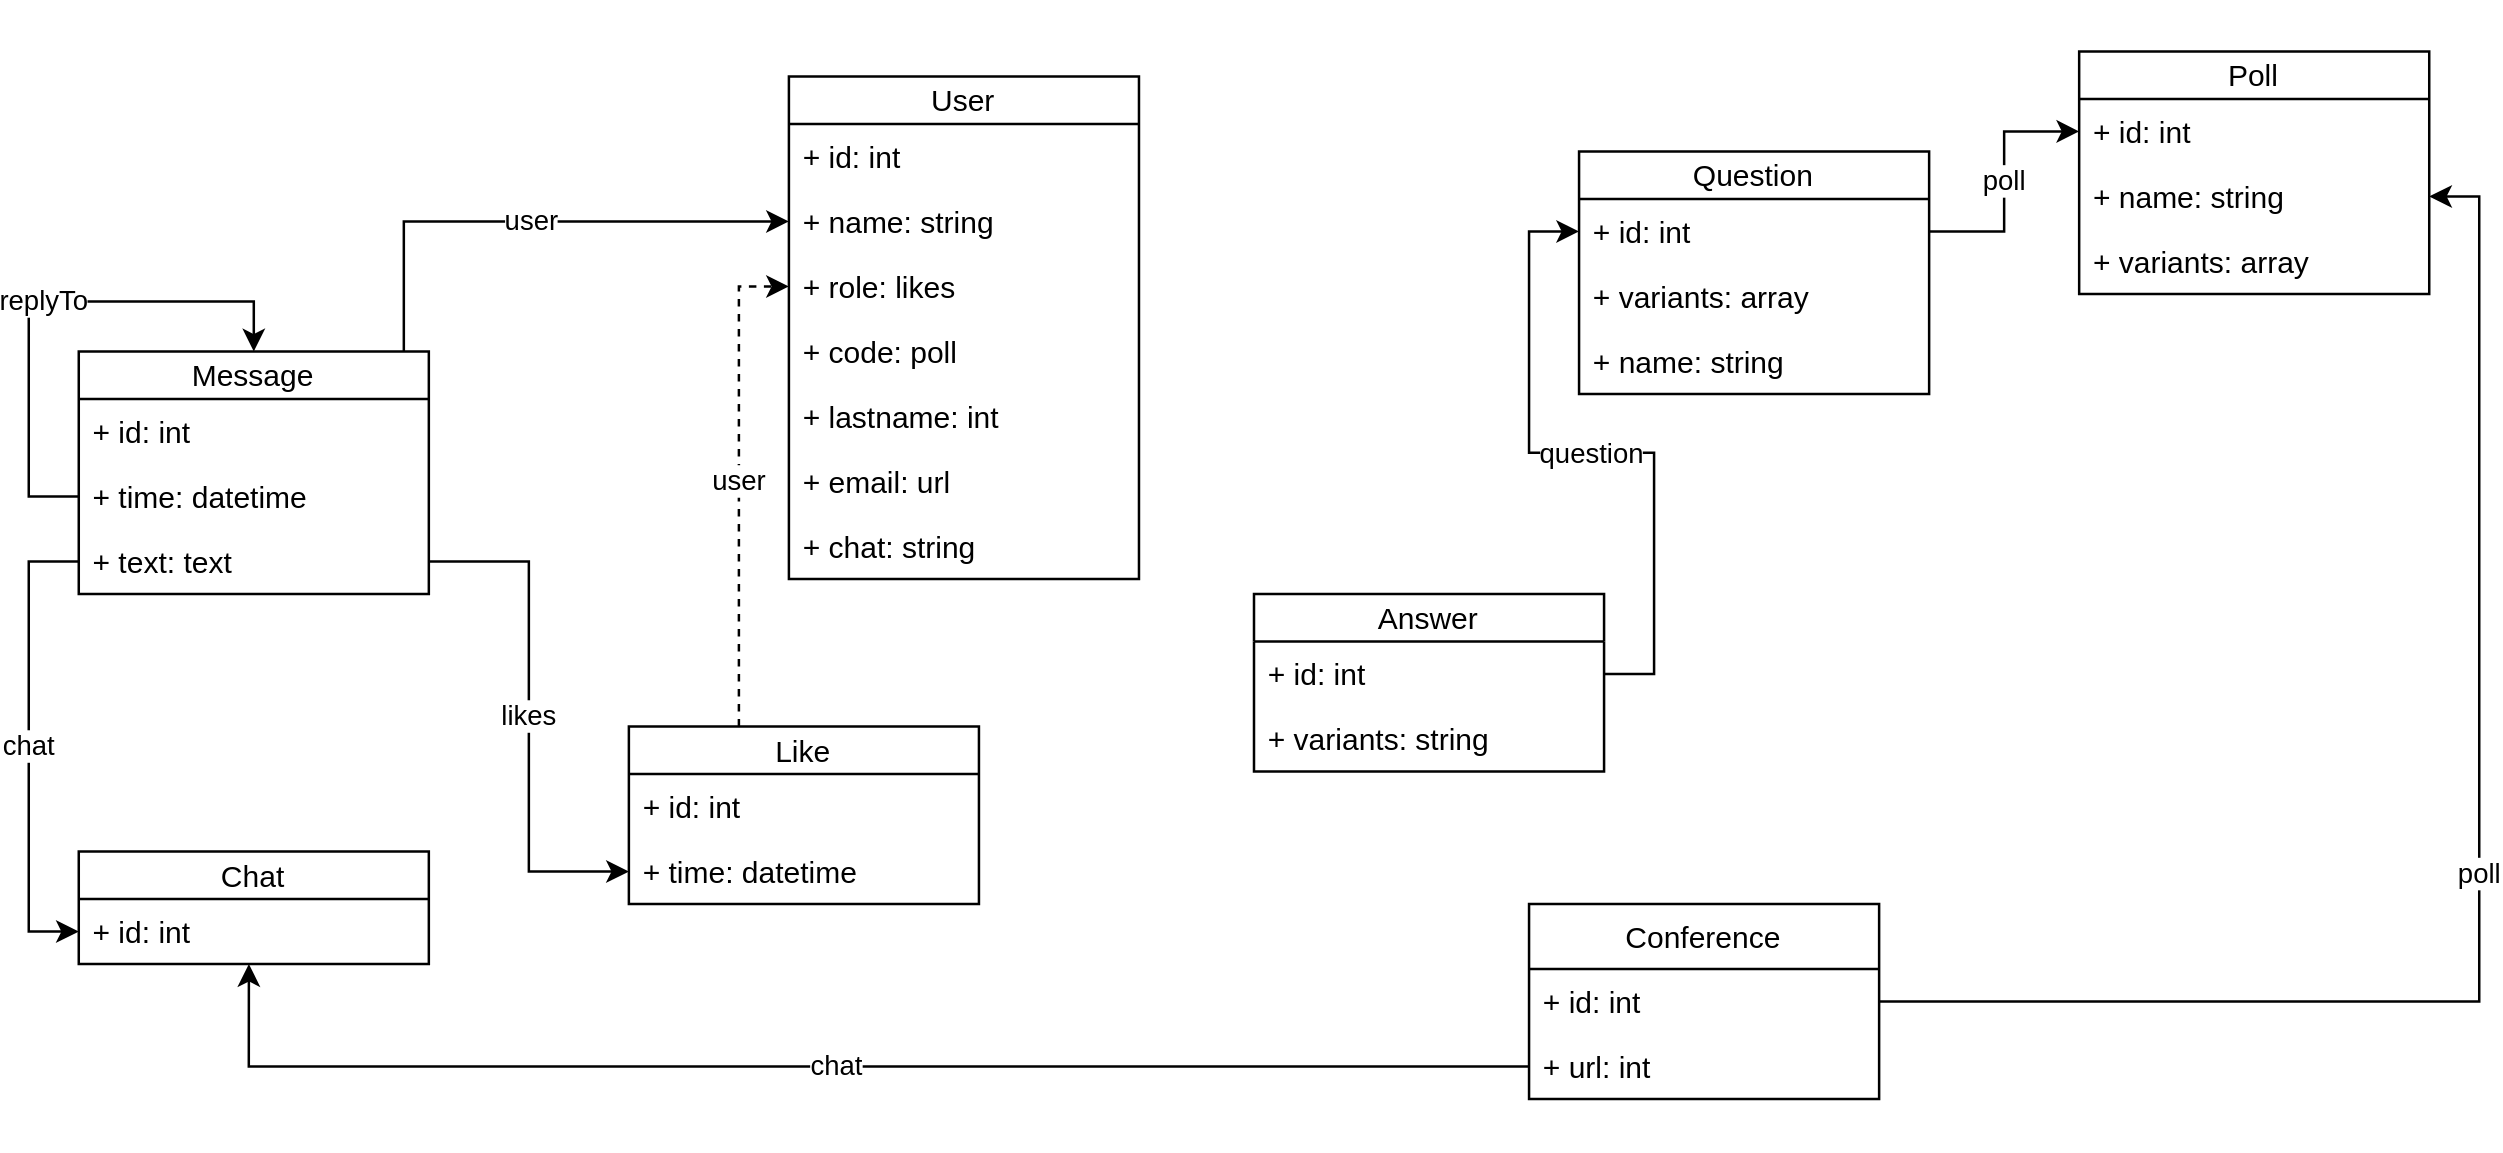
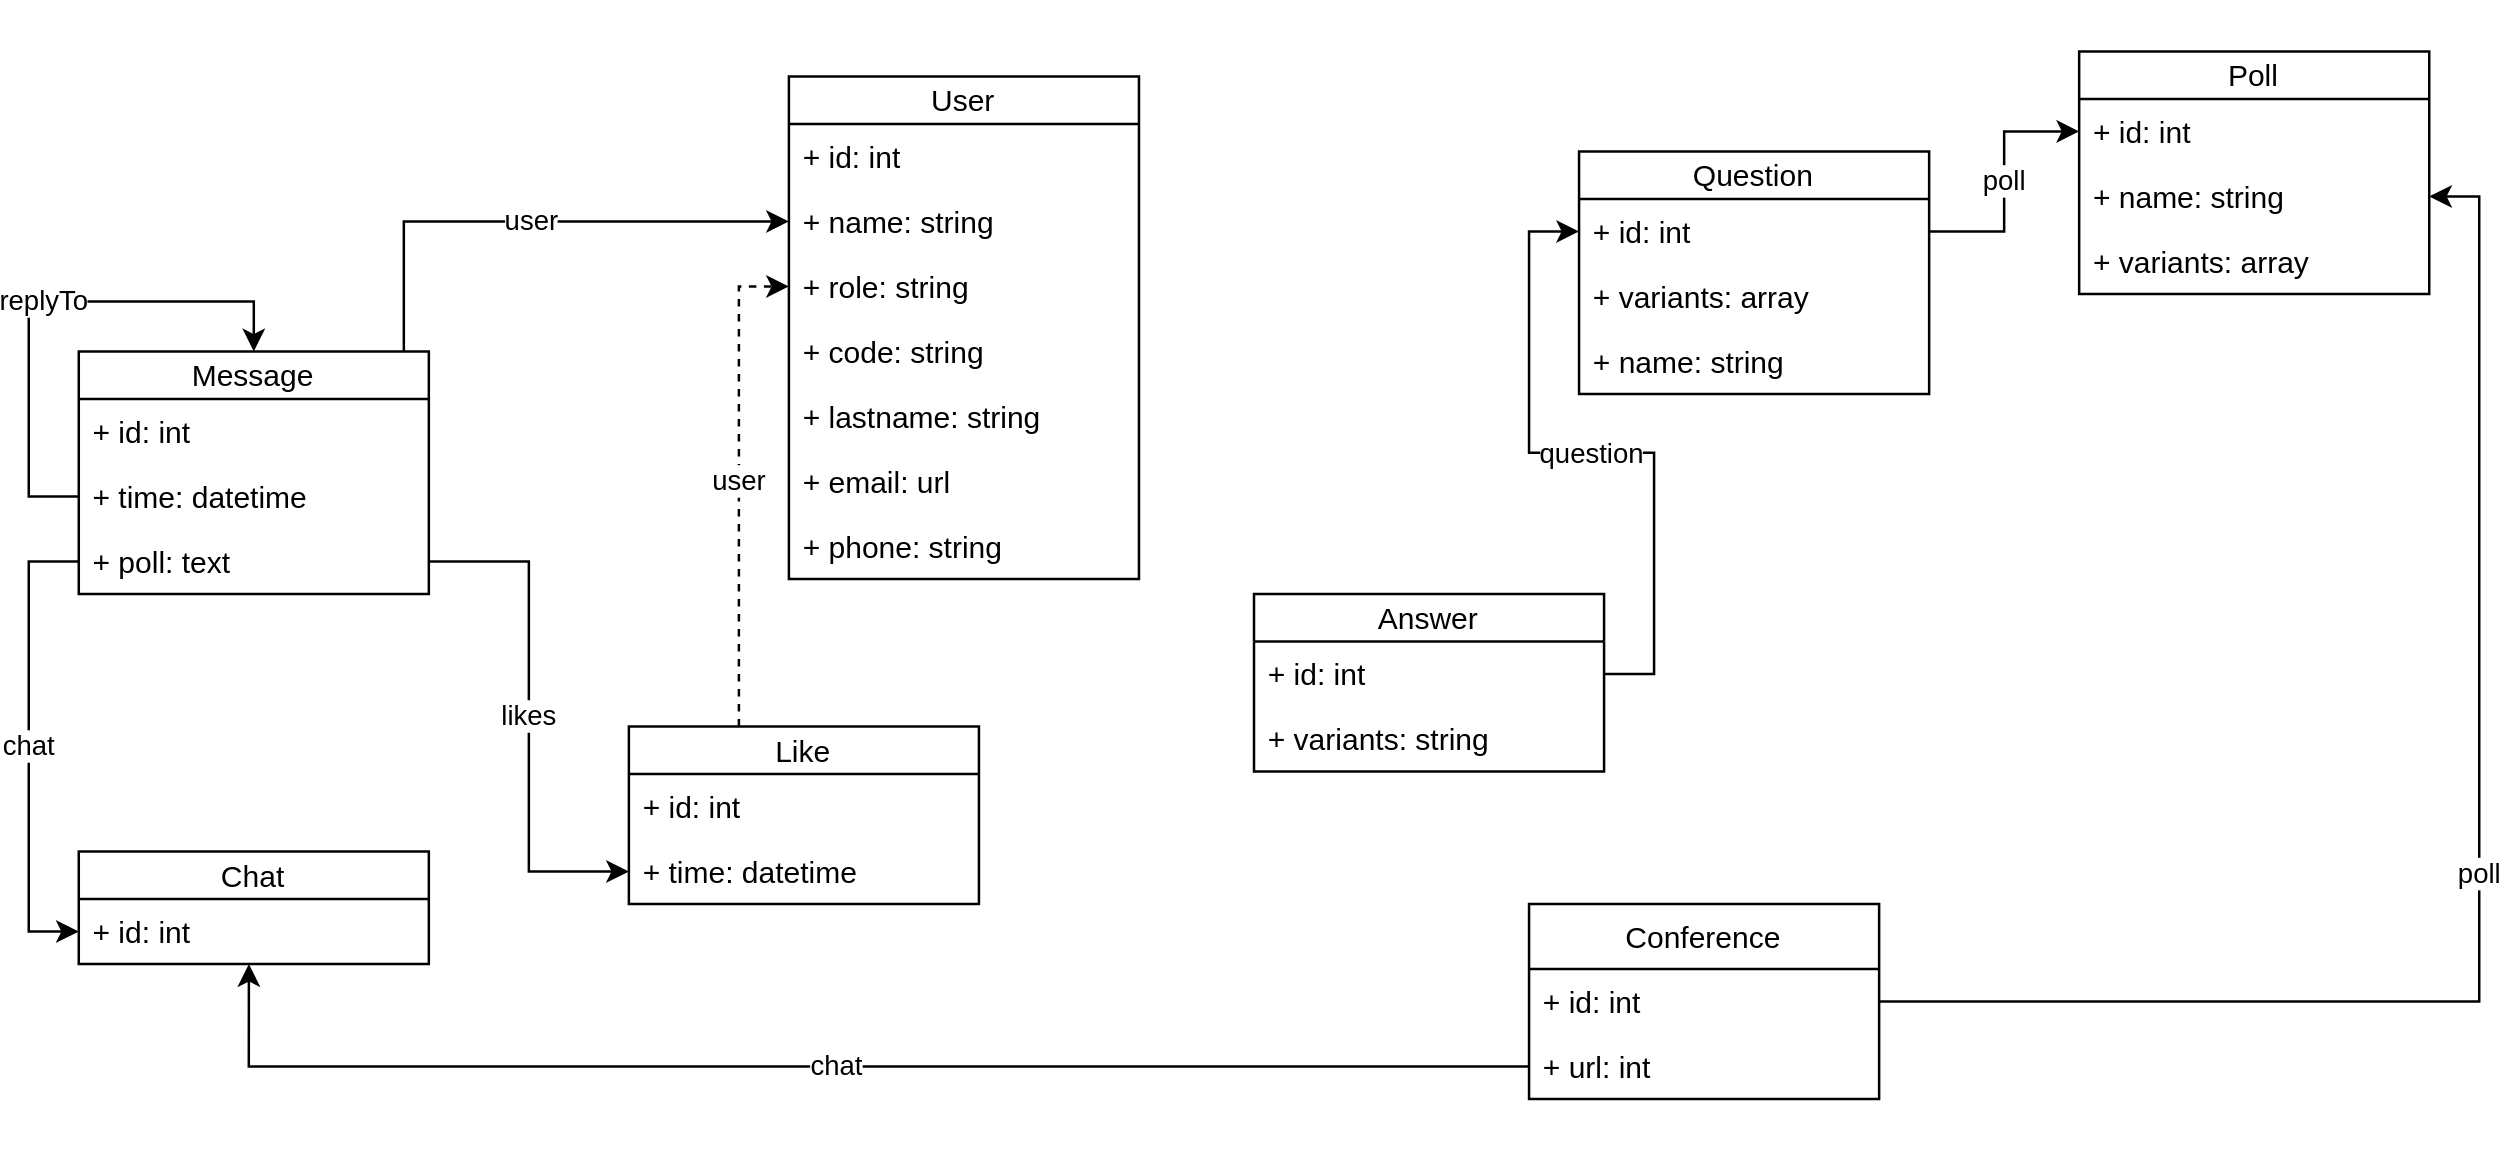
node "+ role: likes": label "+ role: likes" -> "+ role: string"
node "+ code: poll": label "+ code: poll" -> "+ code: string"
node "+ lastname: int": label "+ lastname: int" -> "+ lastname: string"
node "+ chat: string": label "+ chat: string" -> "+ phone: string"
node "+ text: text": label "+ text: text" -> "+ poll: text"
